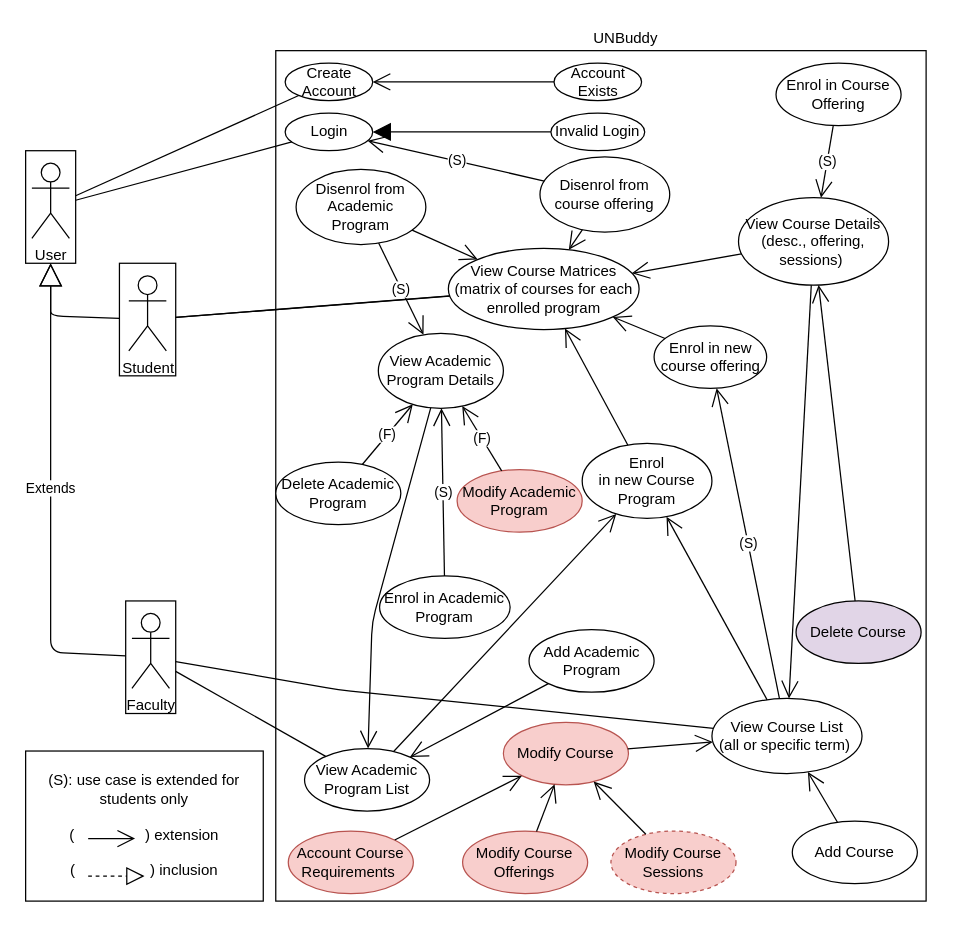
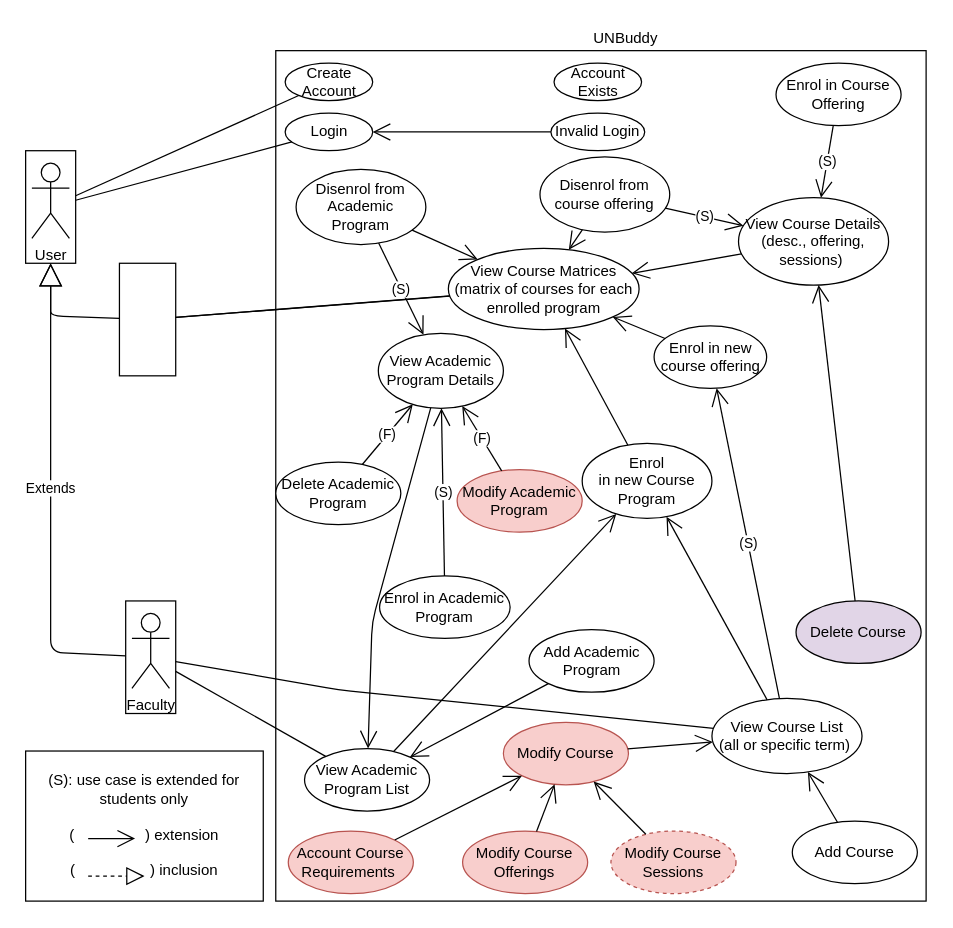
edge "Account Exists" -> "Create Account": removed
edge "Invalid Login" -> "Login": arrowhead block -> open
edge "Disenrol from course offering" -> "Login": now "Disenrol from course offering" -> "View Course Details (desc., offering, sessions)"
node "Student": removed
edge "View Course Details (desc., offering, sessions)" -> "View Course List (all or specific term)": removed
